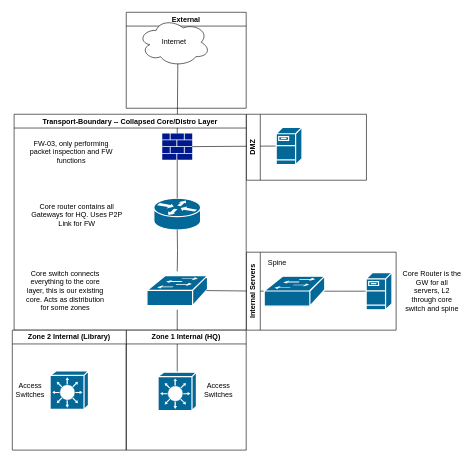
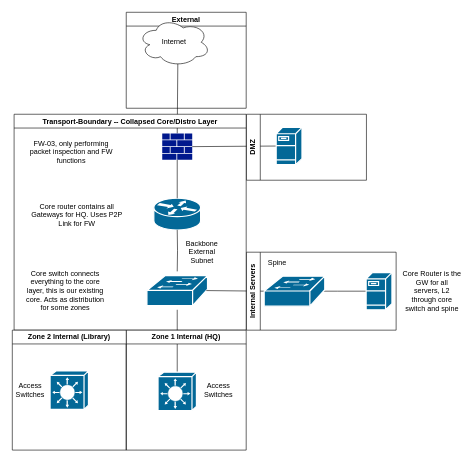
node "Backbone External Subnet": added
